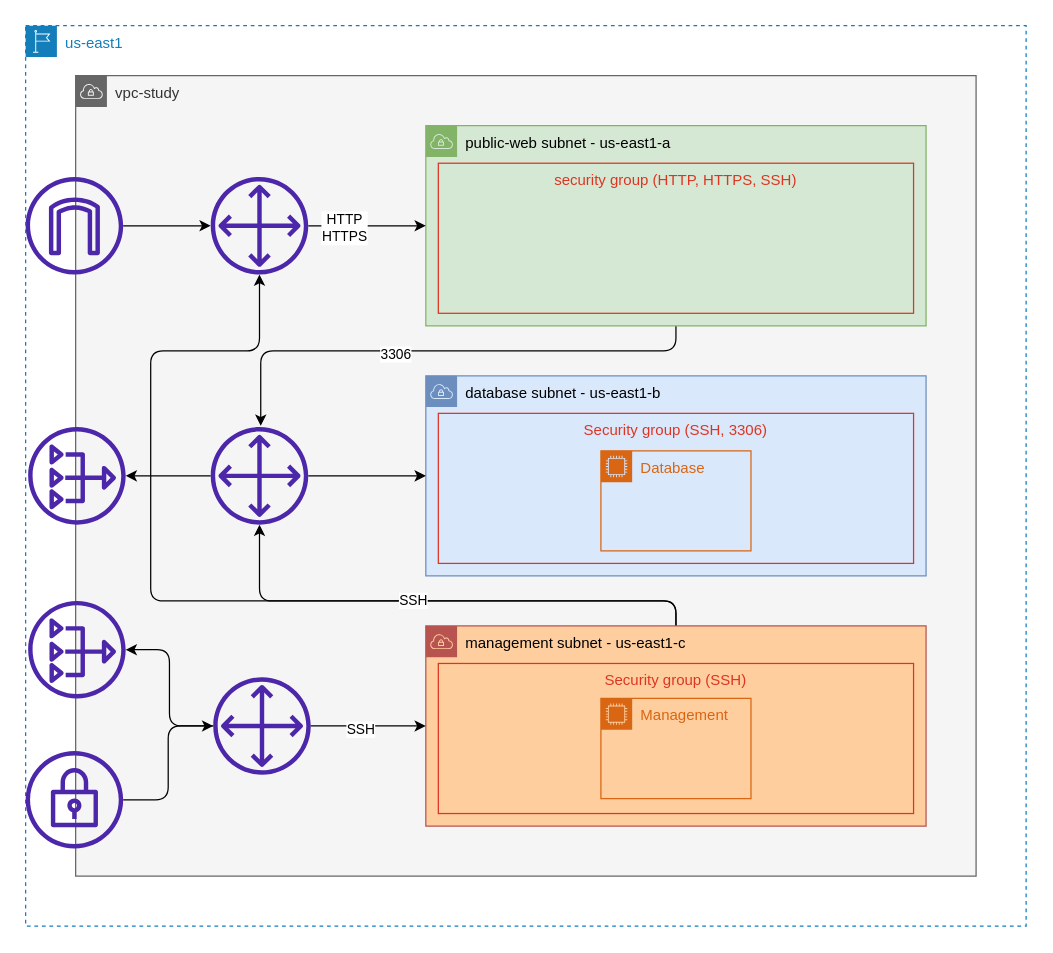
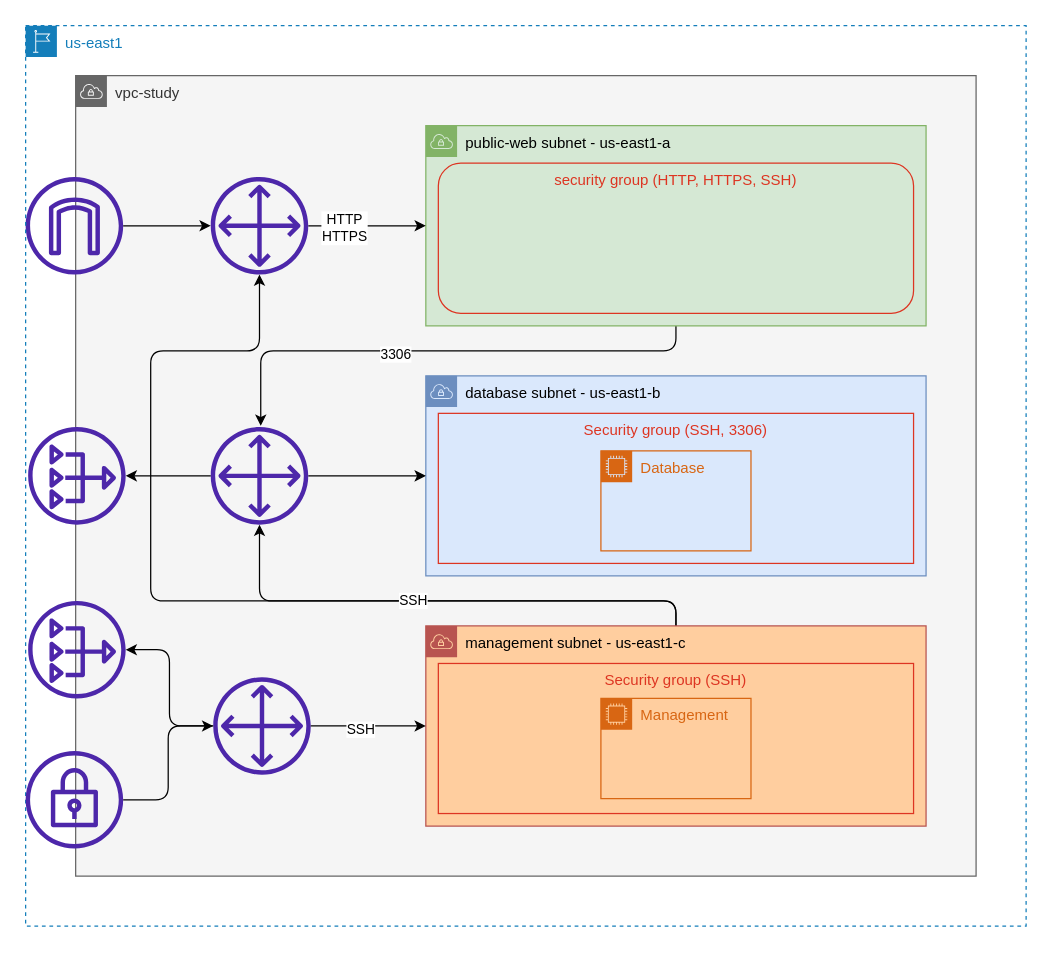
node "security group (HTTP, HTTPS, SSH)": shape rectangle -> rounded rectangle
